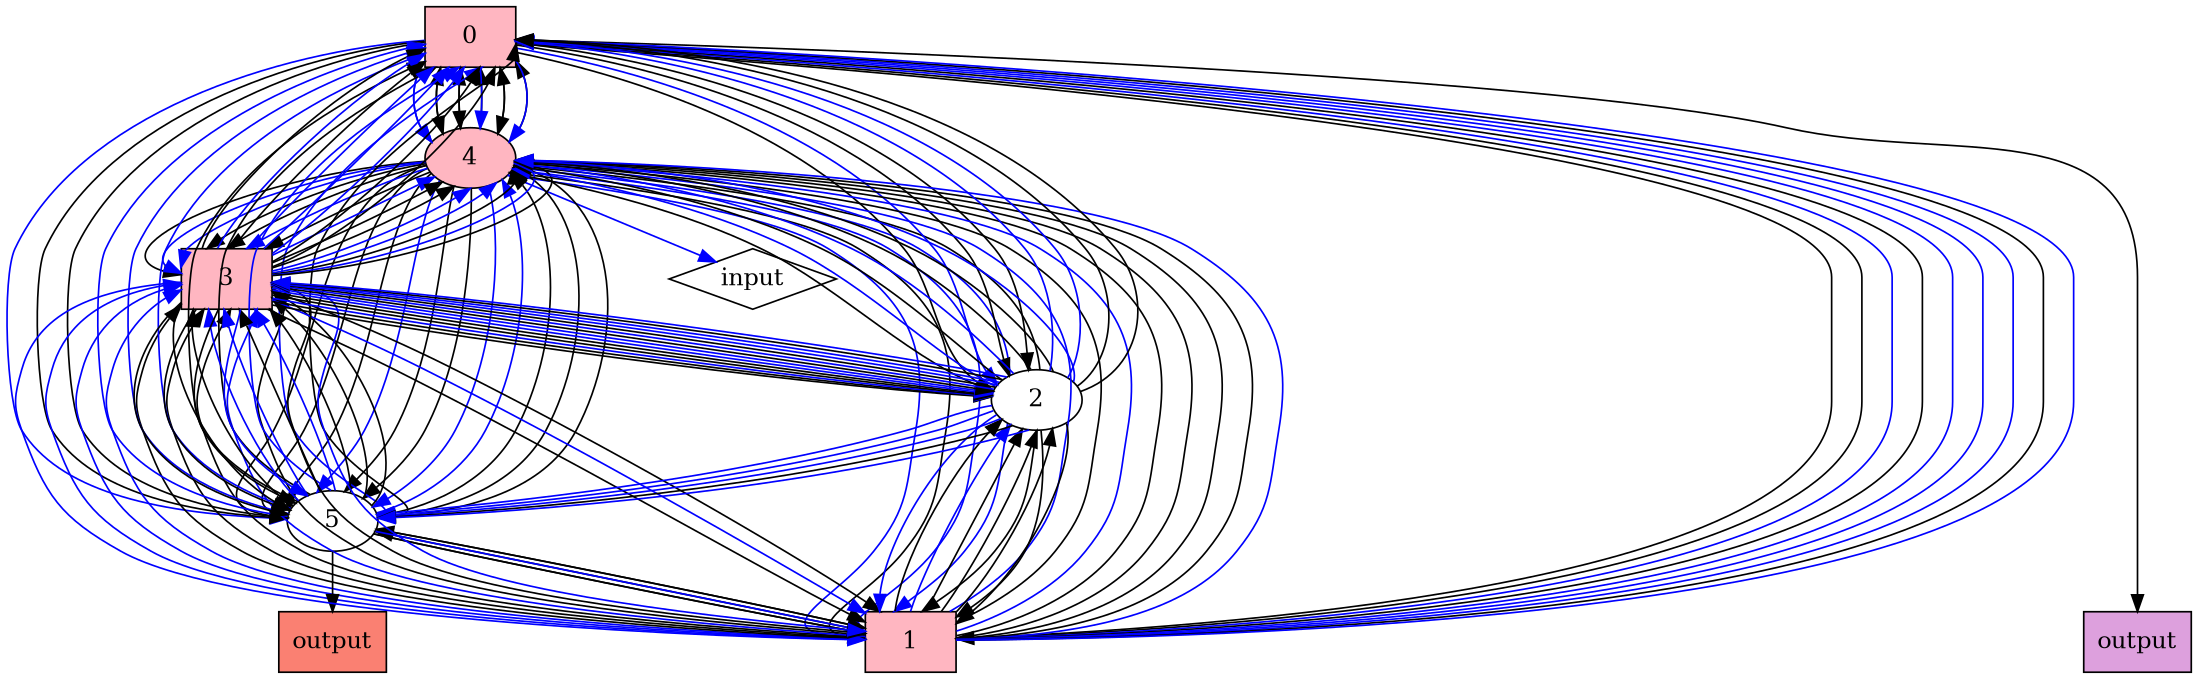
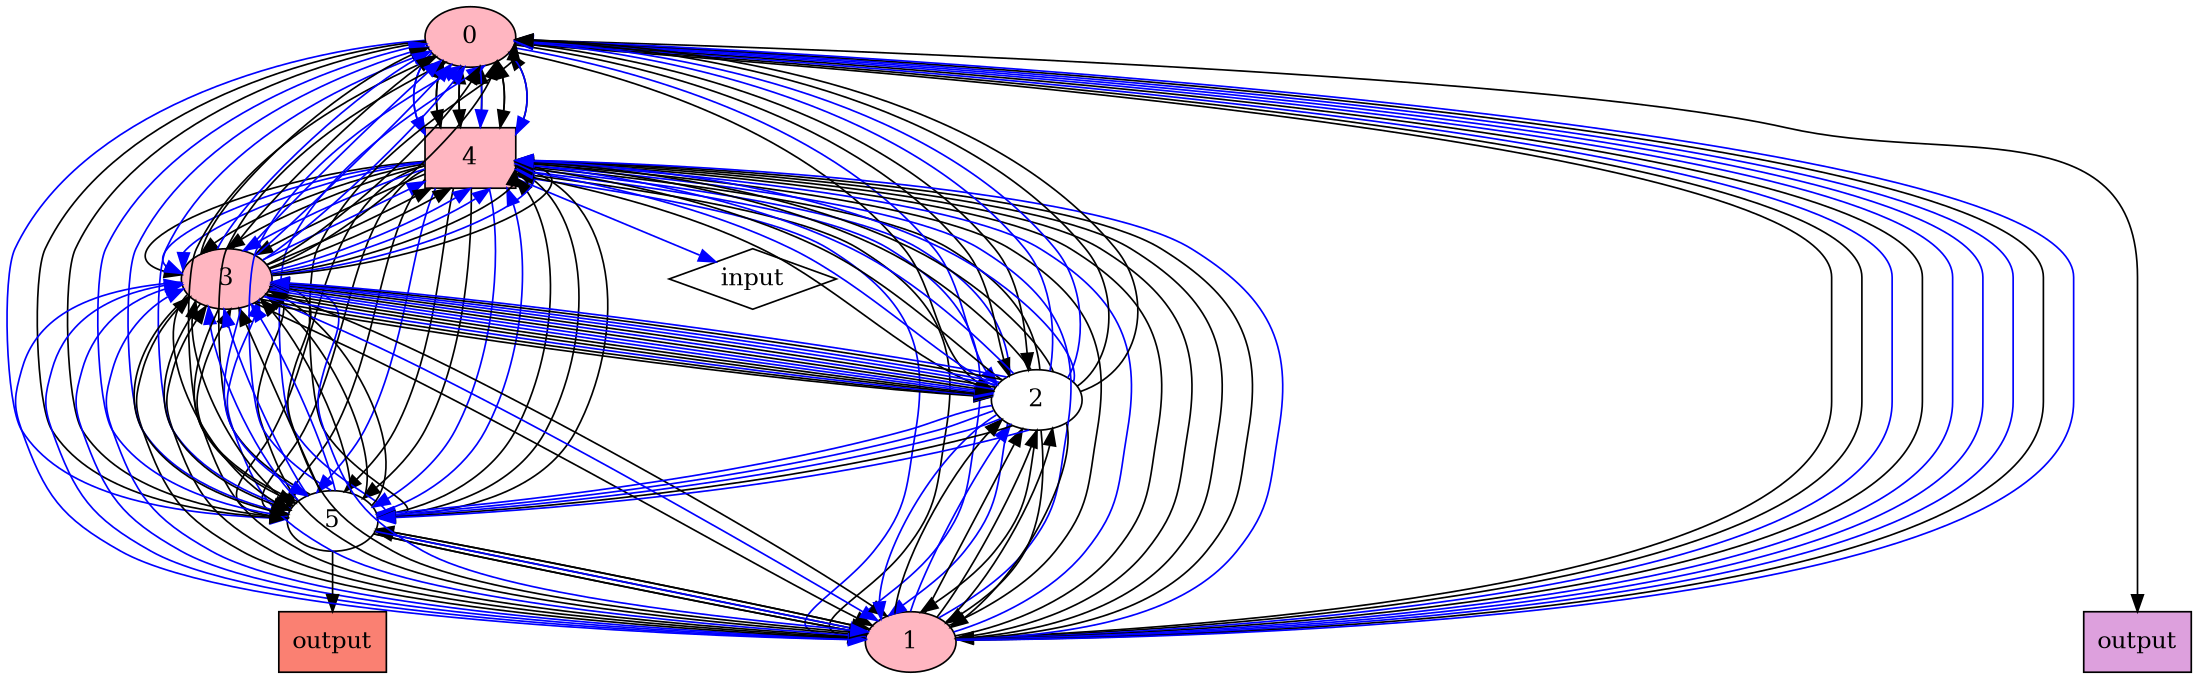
node "0": shape box -> ellipse
node "4": shape ellipse -> box
node "3": shape box -> ellipse
node "1": shape box -> ellipse
